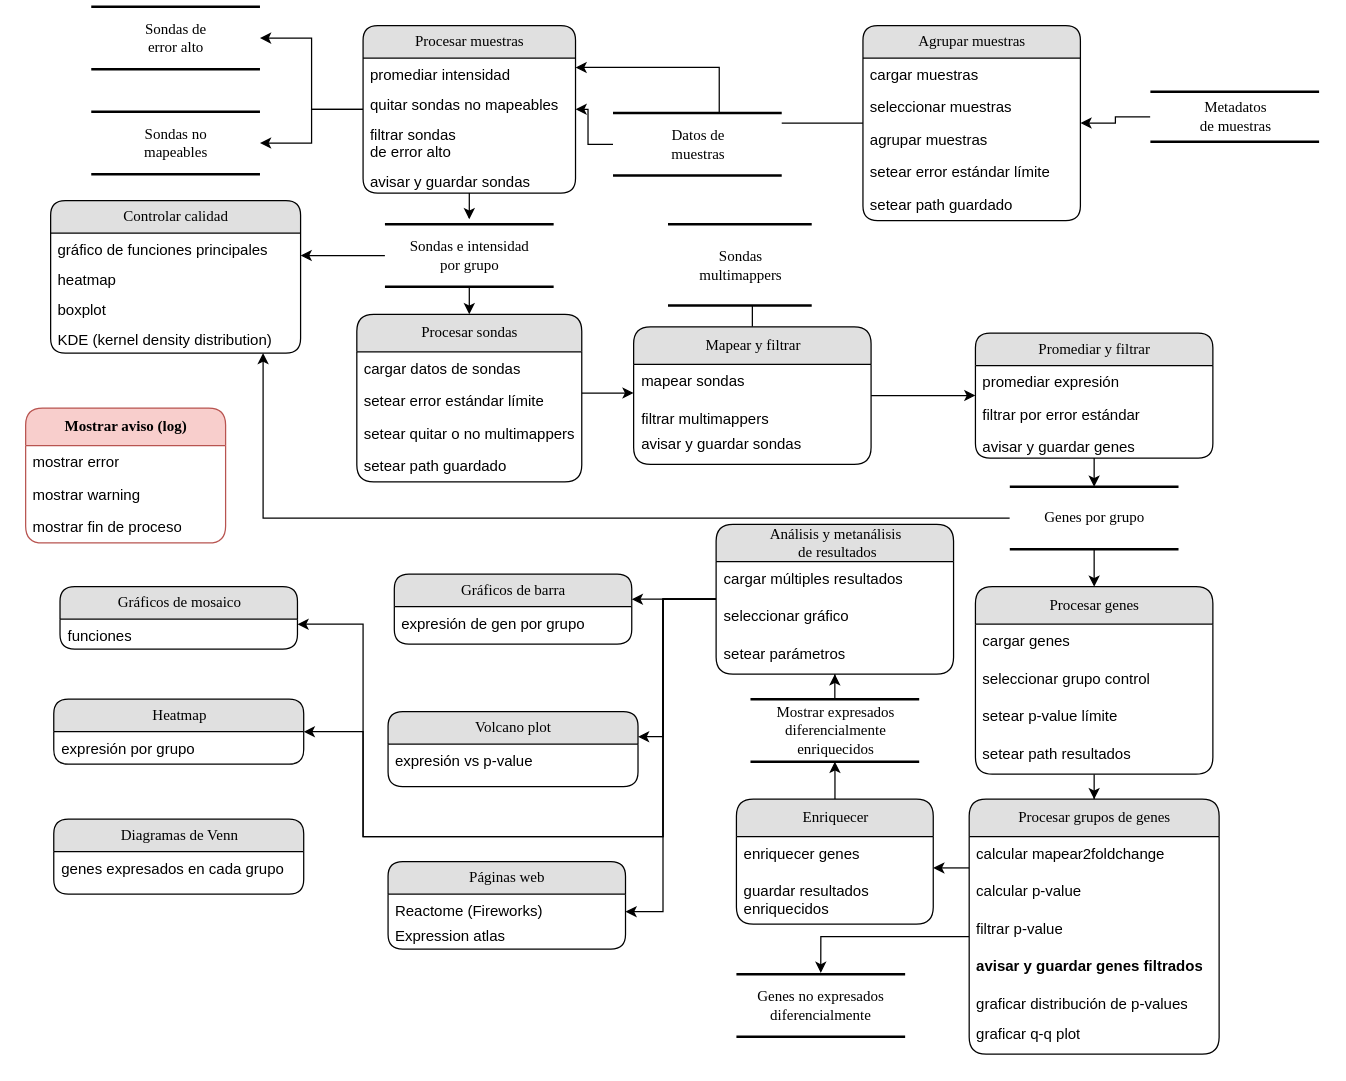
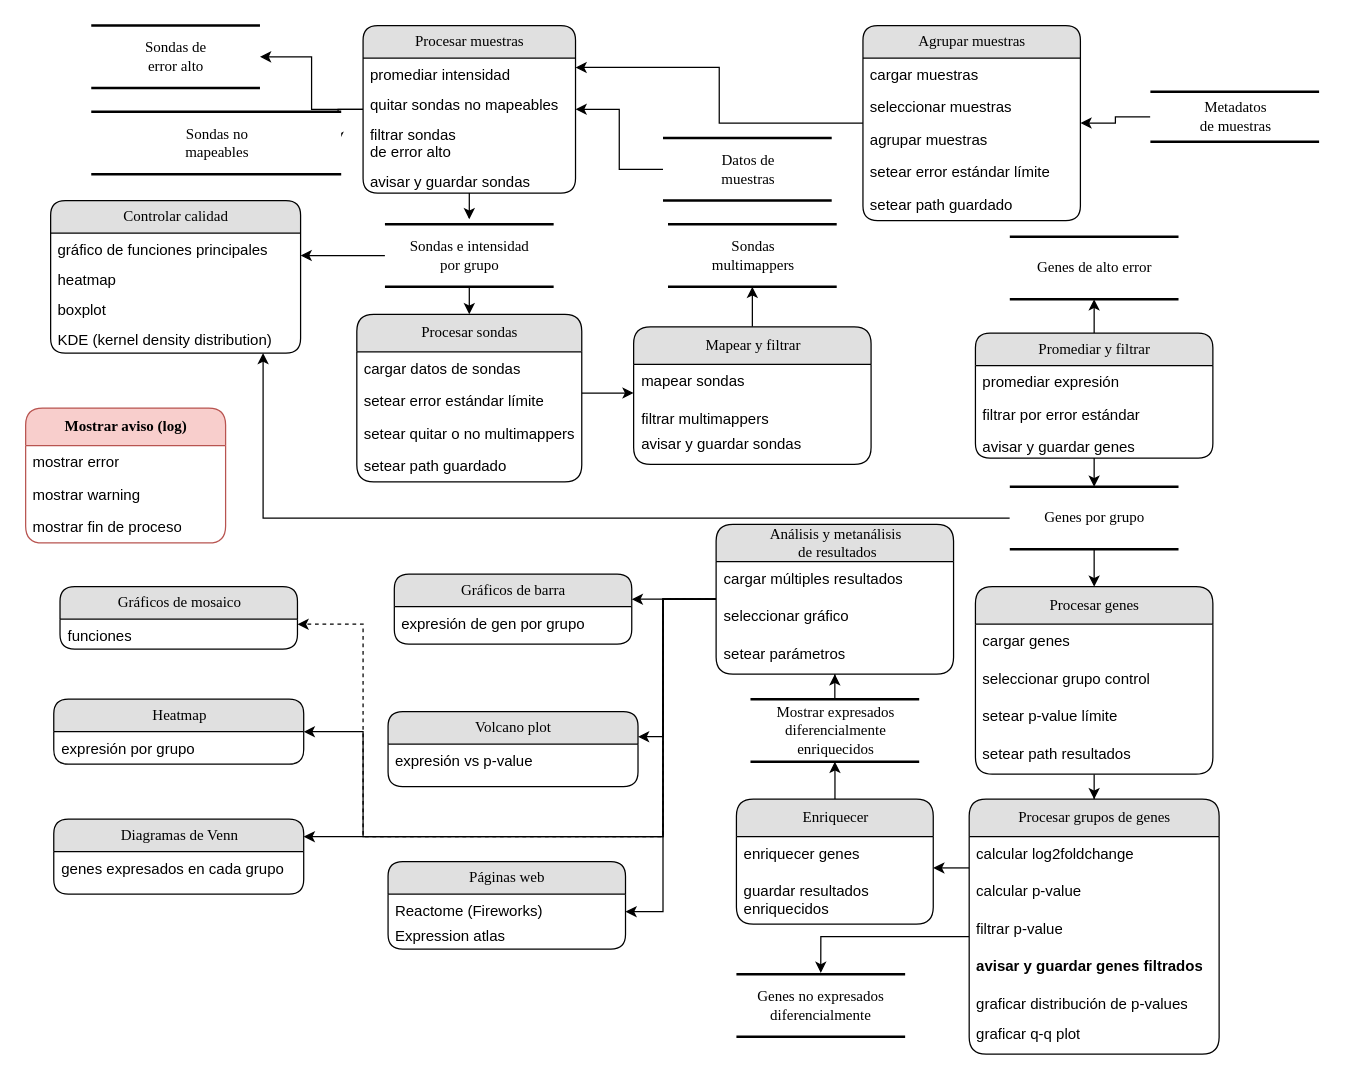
node "Sondas de error alto": moved (176, 38) -> (176, 57)
node "Sondas no mapeables": size 169x63 -> 250x63
node "Datos de muestras": moved (698, 144) -> (748, 169)
node "Sondas multimappers": size 144x81 -> 169x63
node "Genes de alto error": added
edge "Promediar y filtrar" -> "Genes de alto error": added
edge "Mapear y filtrar" -> "Promediar y filtrar": removed
edge "Análisis y metanálisis de resultados" -> "Gráficos de mosaico": style solid -> dashed
edge "Análisis y metanálisis de resultados" -> "Diagramas de Venn": added
node "calcular mapear2foldchange": label "calcular mapear2foldchange" -> "calcular log2foldchange"
